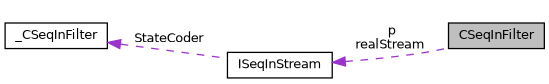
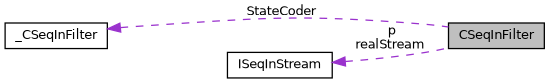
edge "ISeqInStream" -> "_CSeqInFilter": now "CSeqInFilter" -> "_CSeqInFilter"
